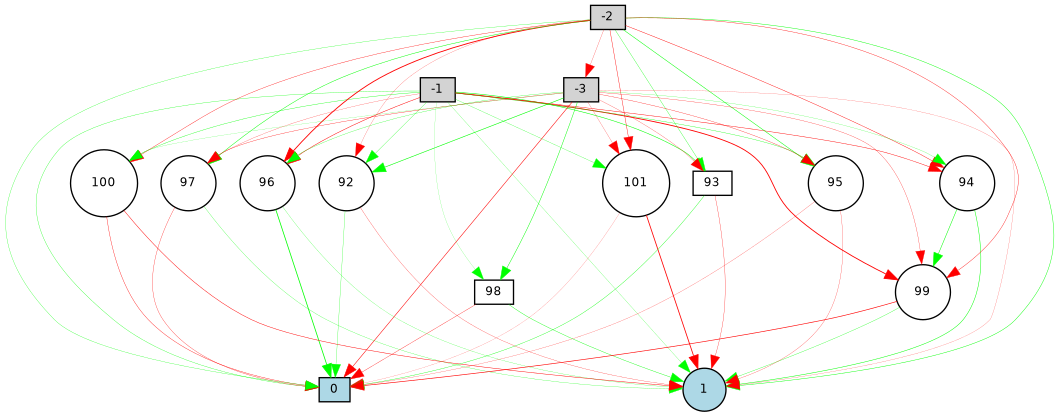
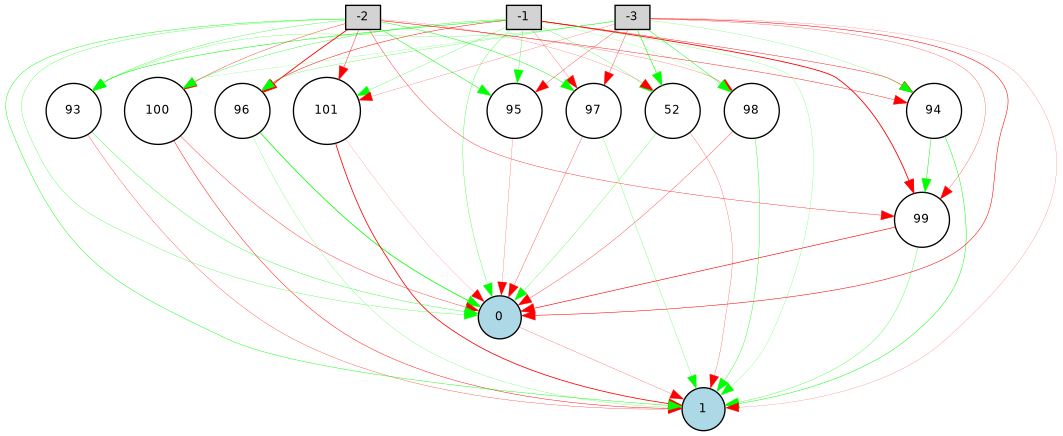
edge "-2" -> "-3": now "-2" -> "98"
edge "-3" -> "93": color red -> green
node "92": label "92" -> "52"
node "93": shape box -> circle
node "98": shape box -> circle
edge "95" -> "1": now "0" -> "1"
node "0": shape box -> circle
